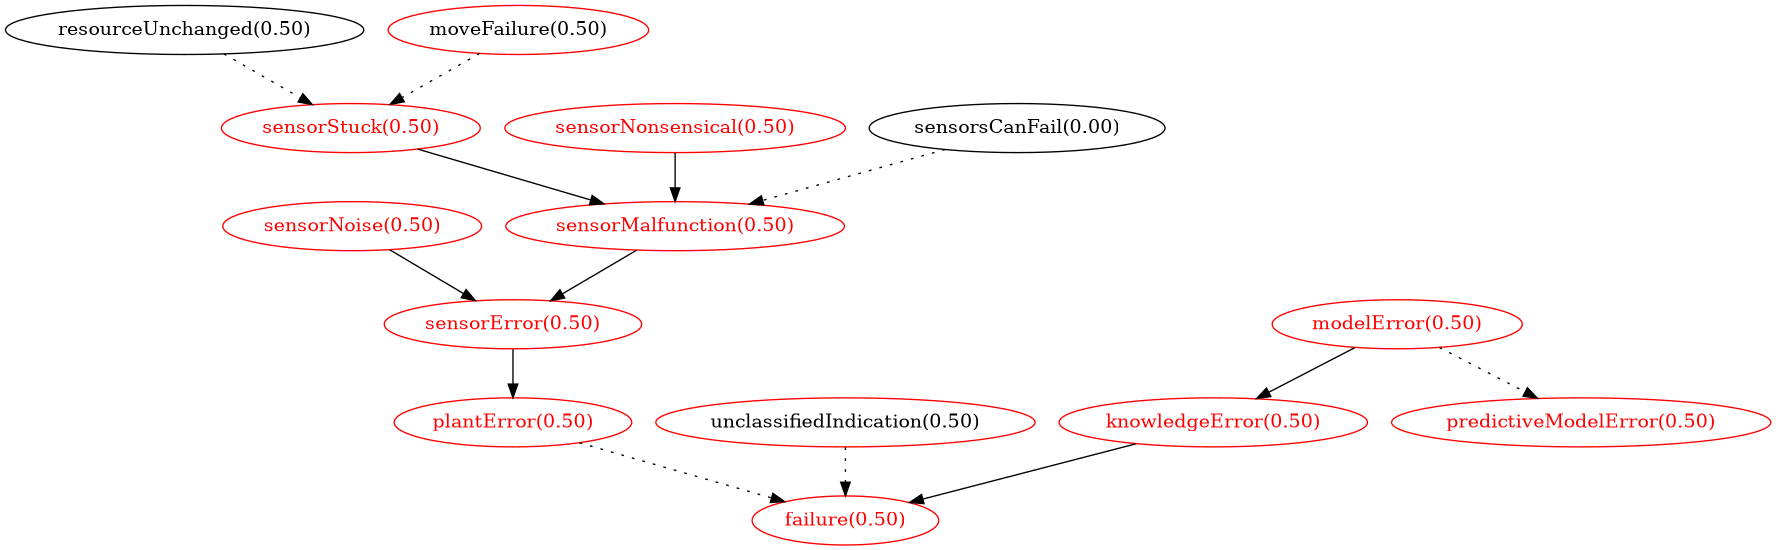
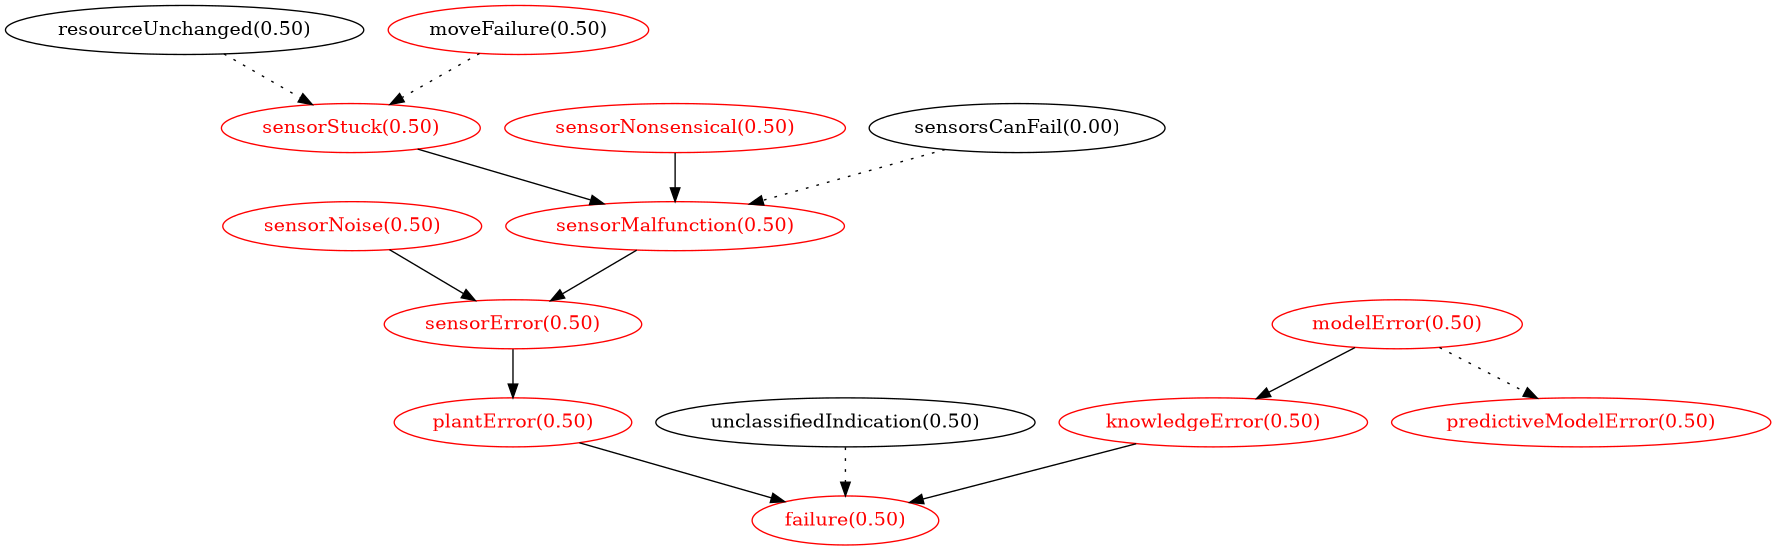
node "unclassifiedIndication(0.50)": color red -> black
edge "plantError(0.50)" -> "failure(0.50)": style dotted -> solid
